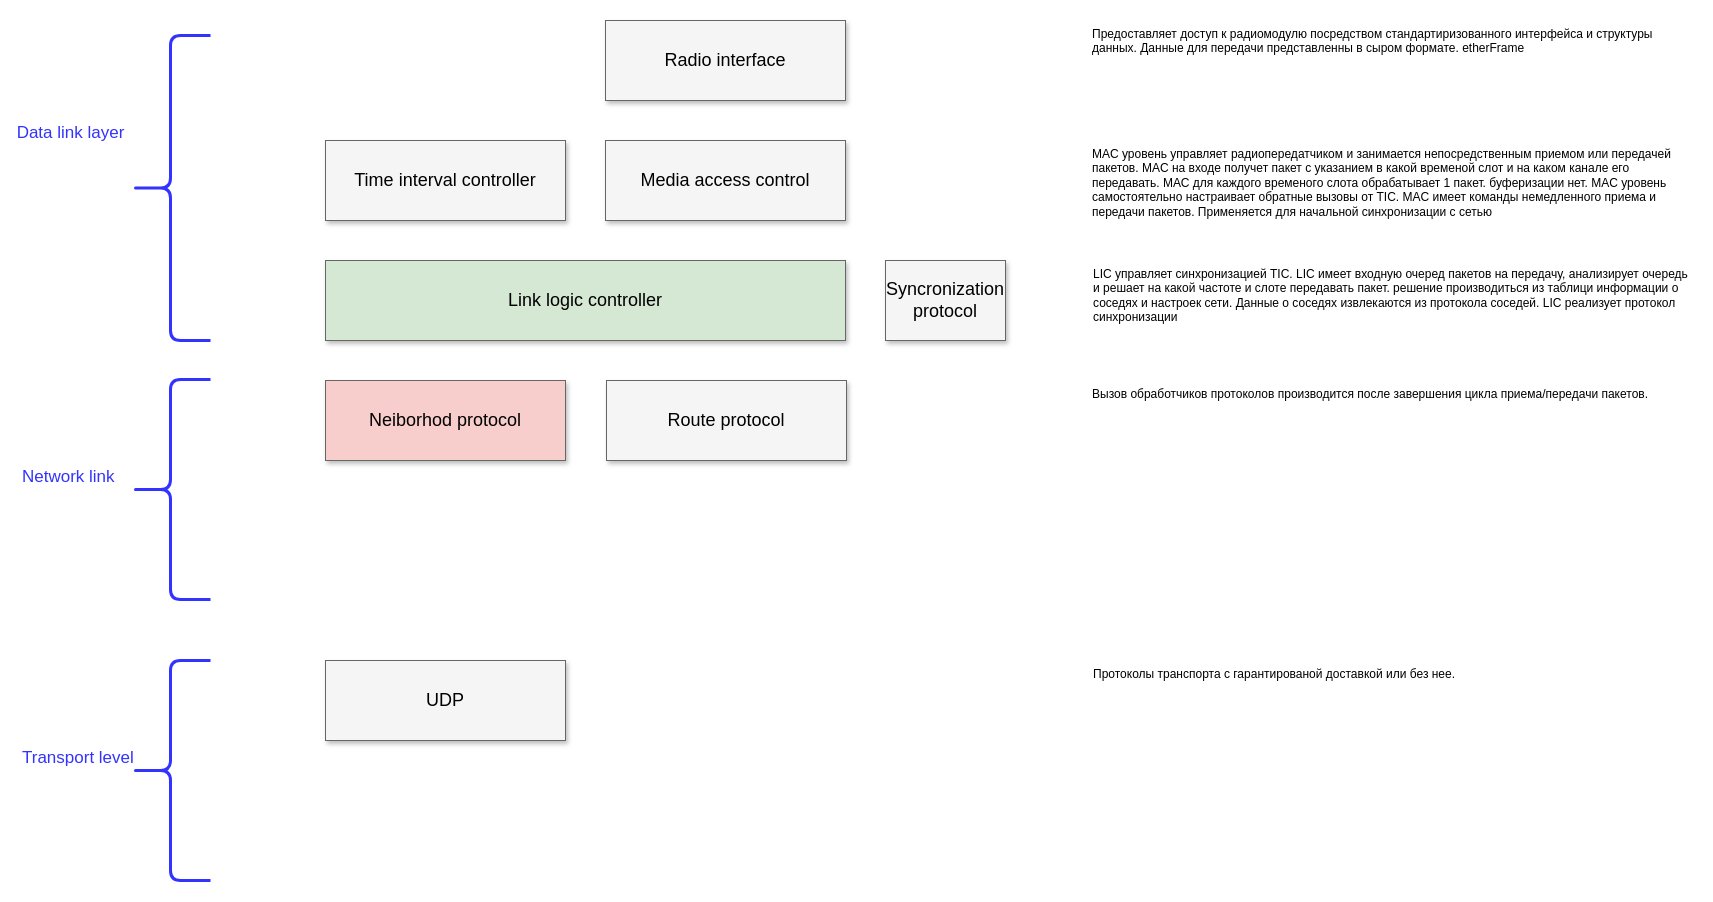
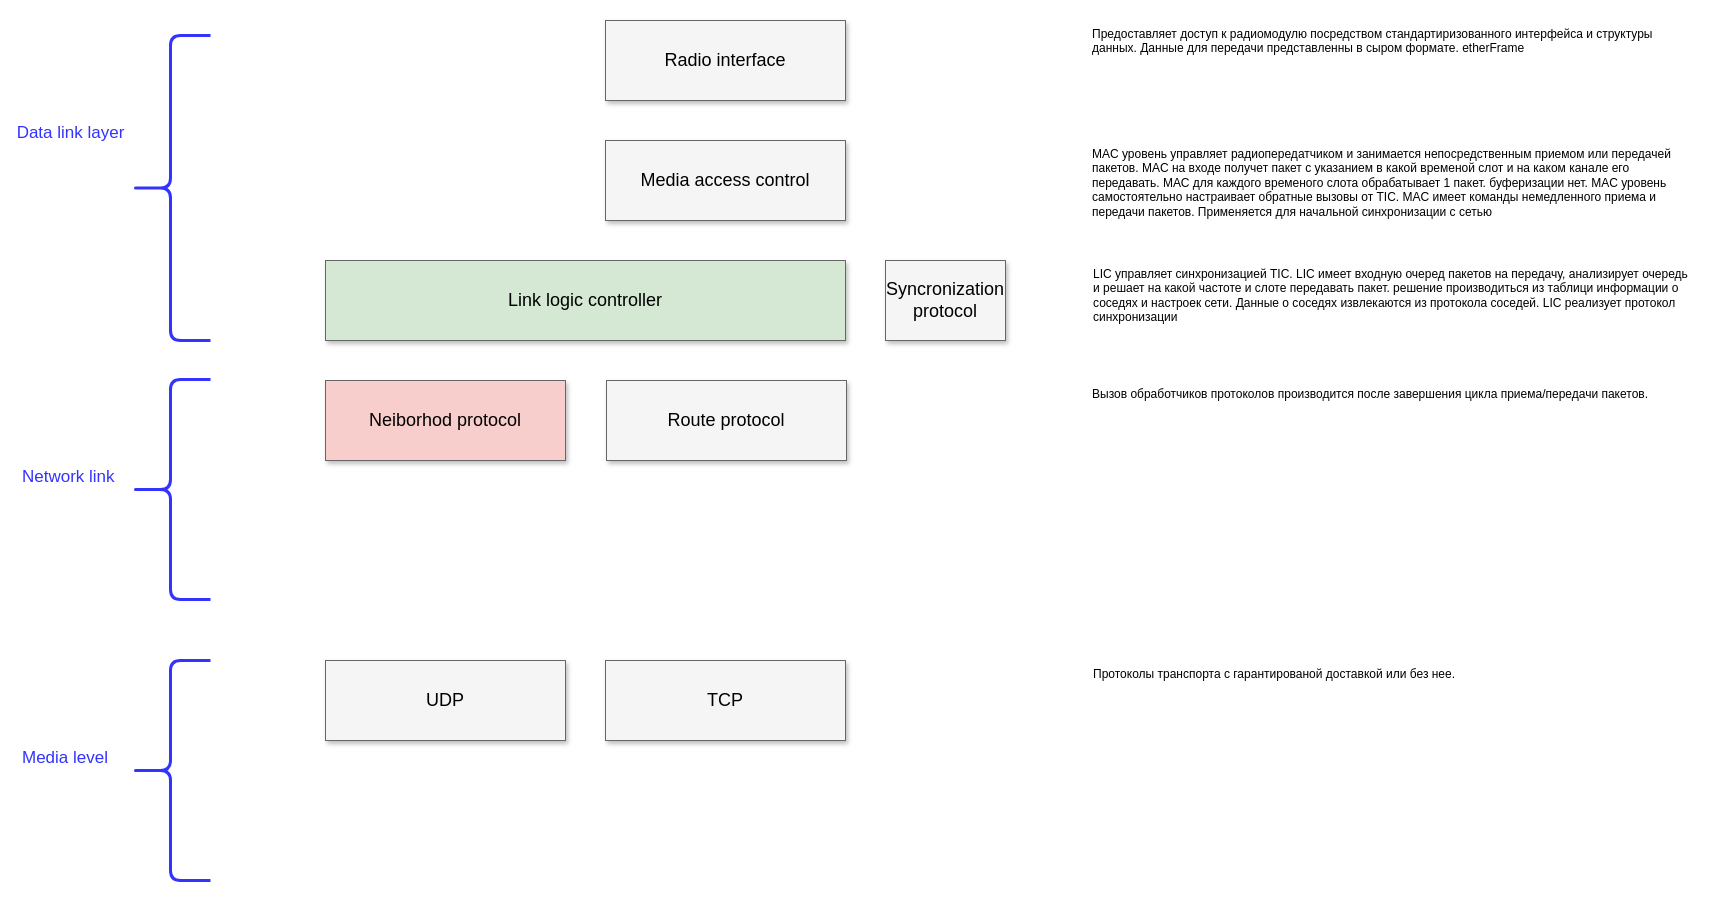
node "Time interval controller": removed
node "TCP": added
node "Transport level": label "Transport level" -> "Media level"
